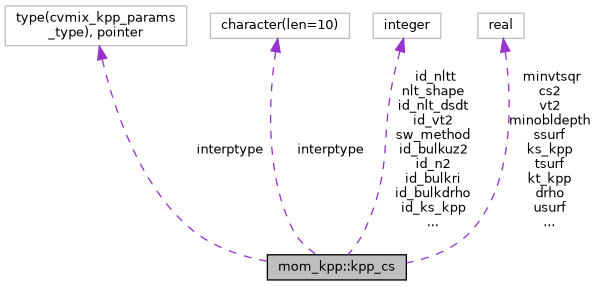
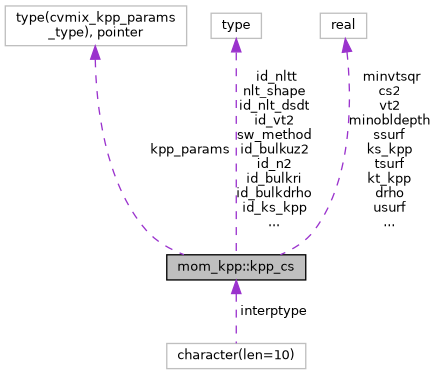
node "integer": label "integer" -> "type"
edge "mom_kpp::kpp_cs" -> "type(cvmix_kpp_params _type), pointer": label " interptype" -> " kpp_params"
edge "mom_kpp::kpp_cs" -> "character(len=10)": reversed
